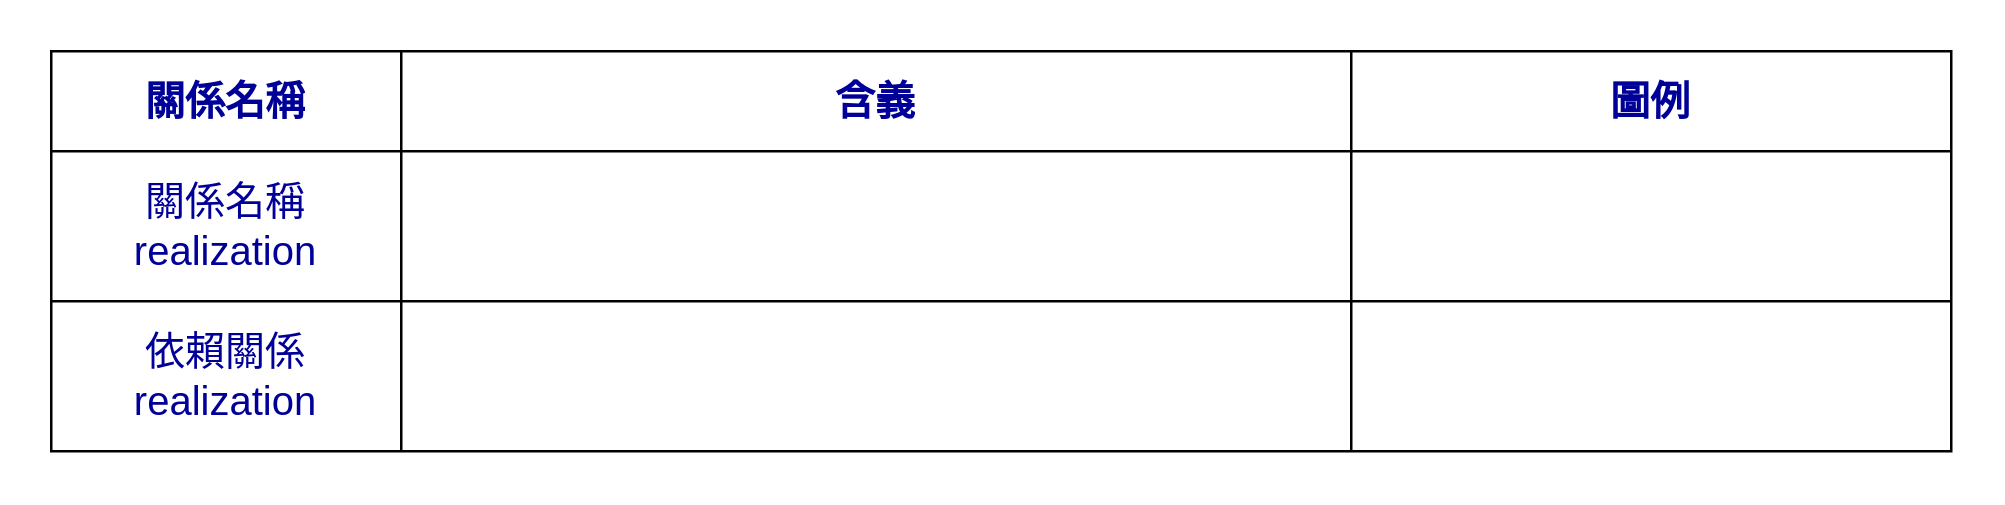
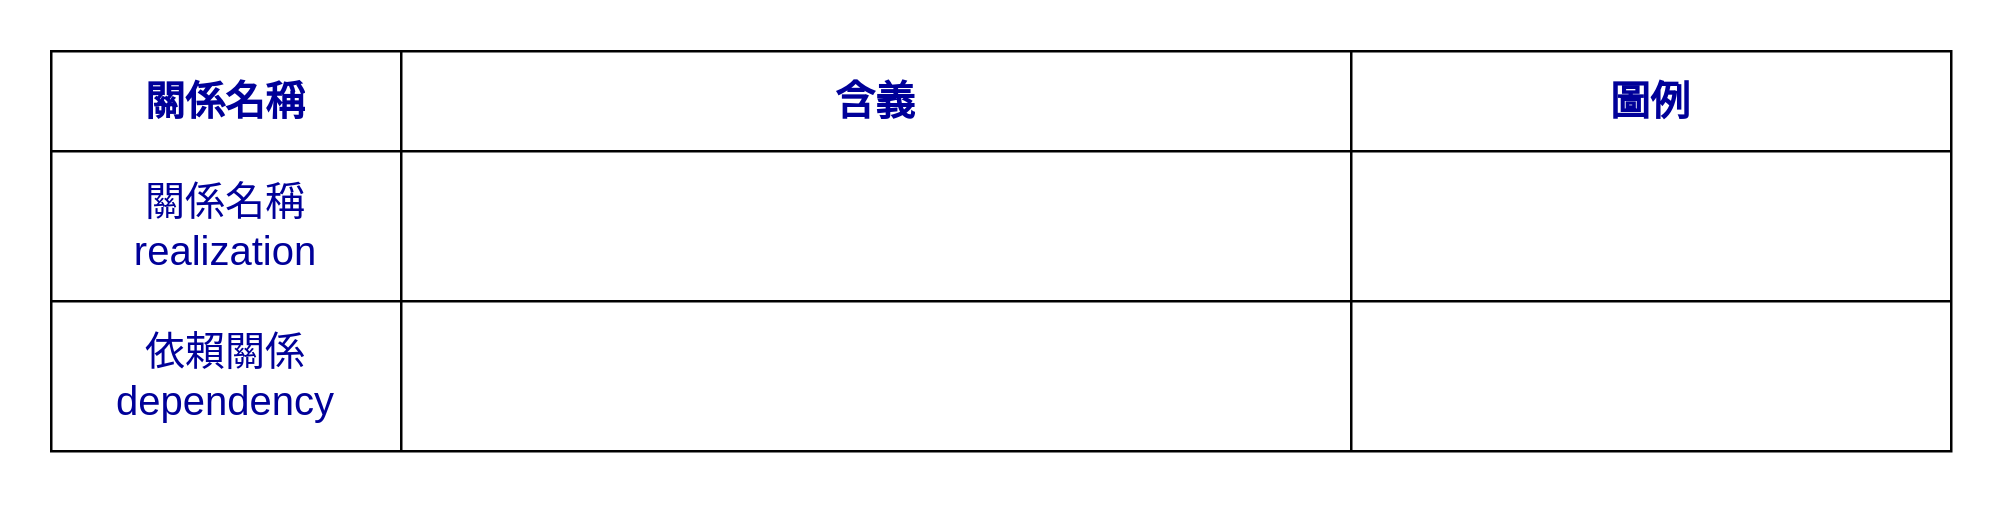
node "依賴關係realization": label "依賴關係realization" -> "依賴關係dependency"
